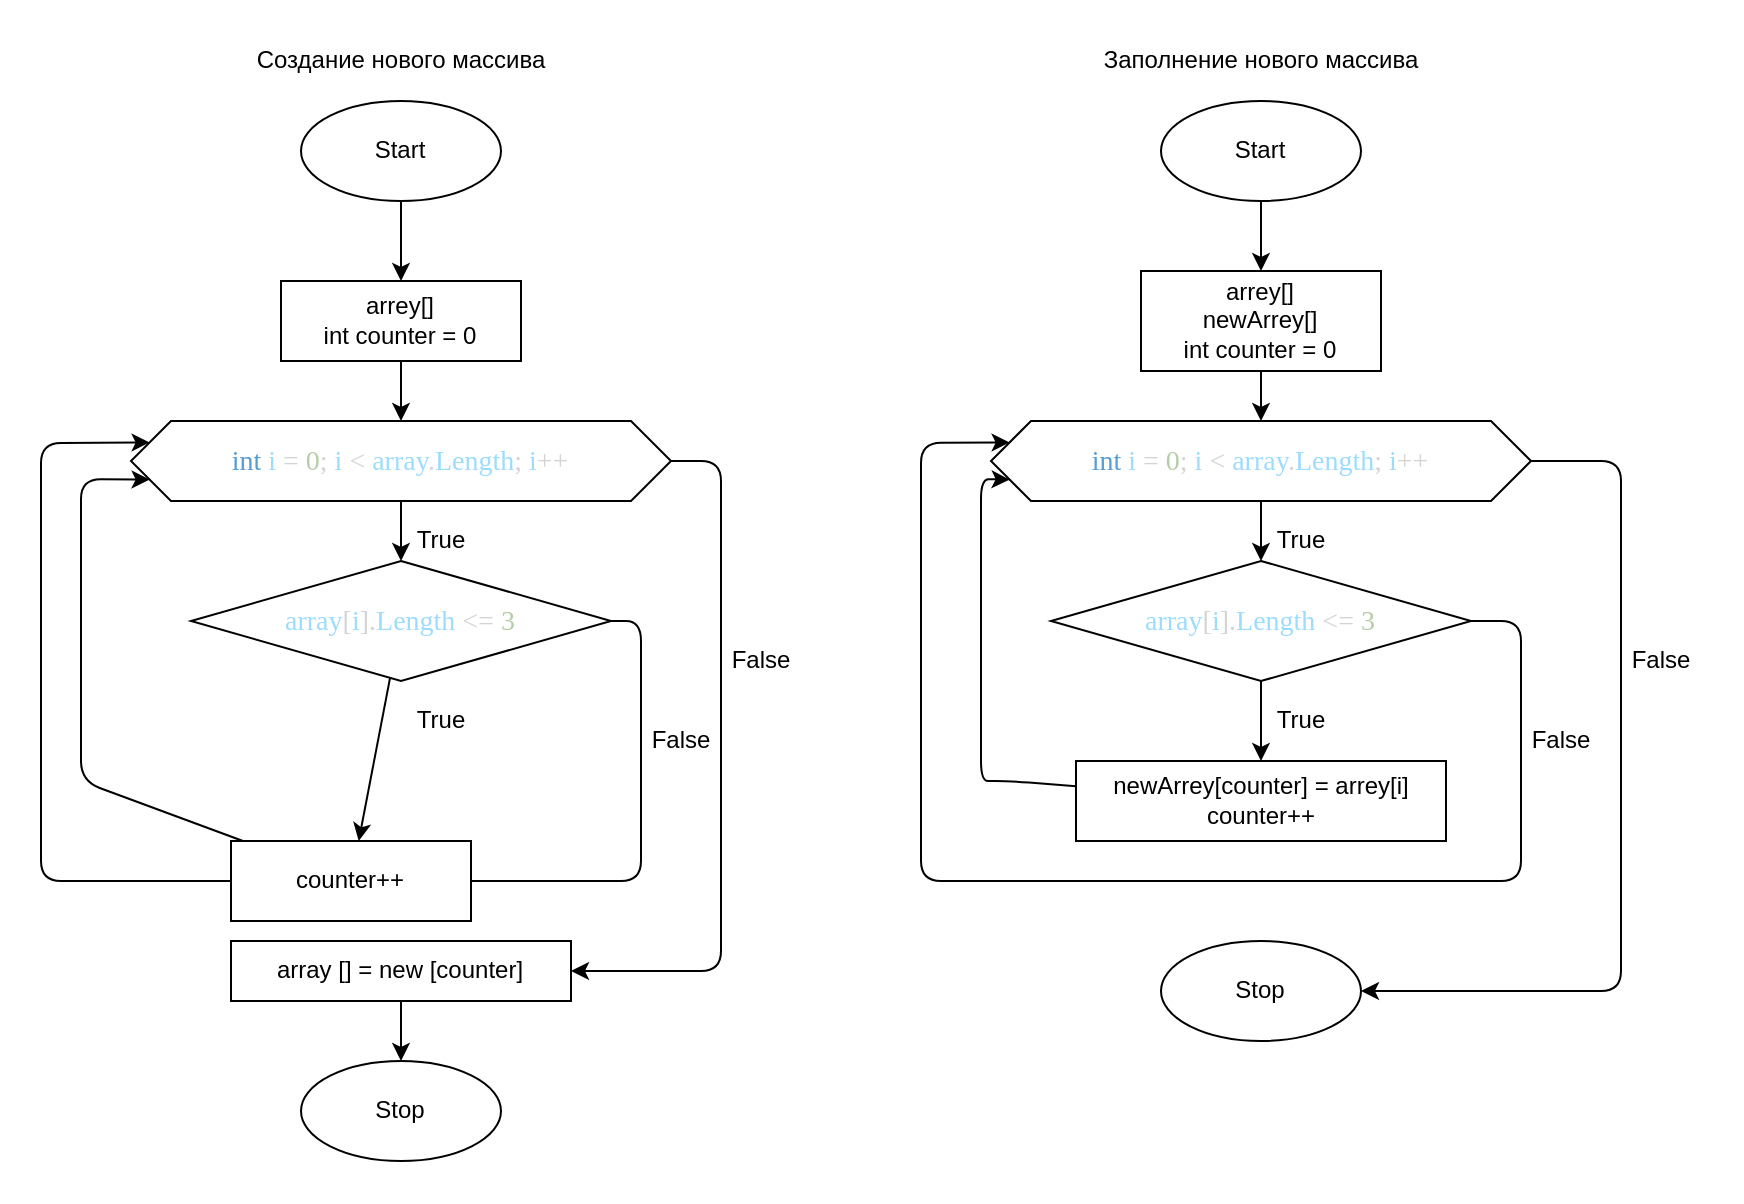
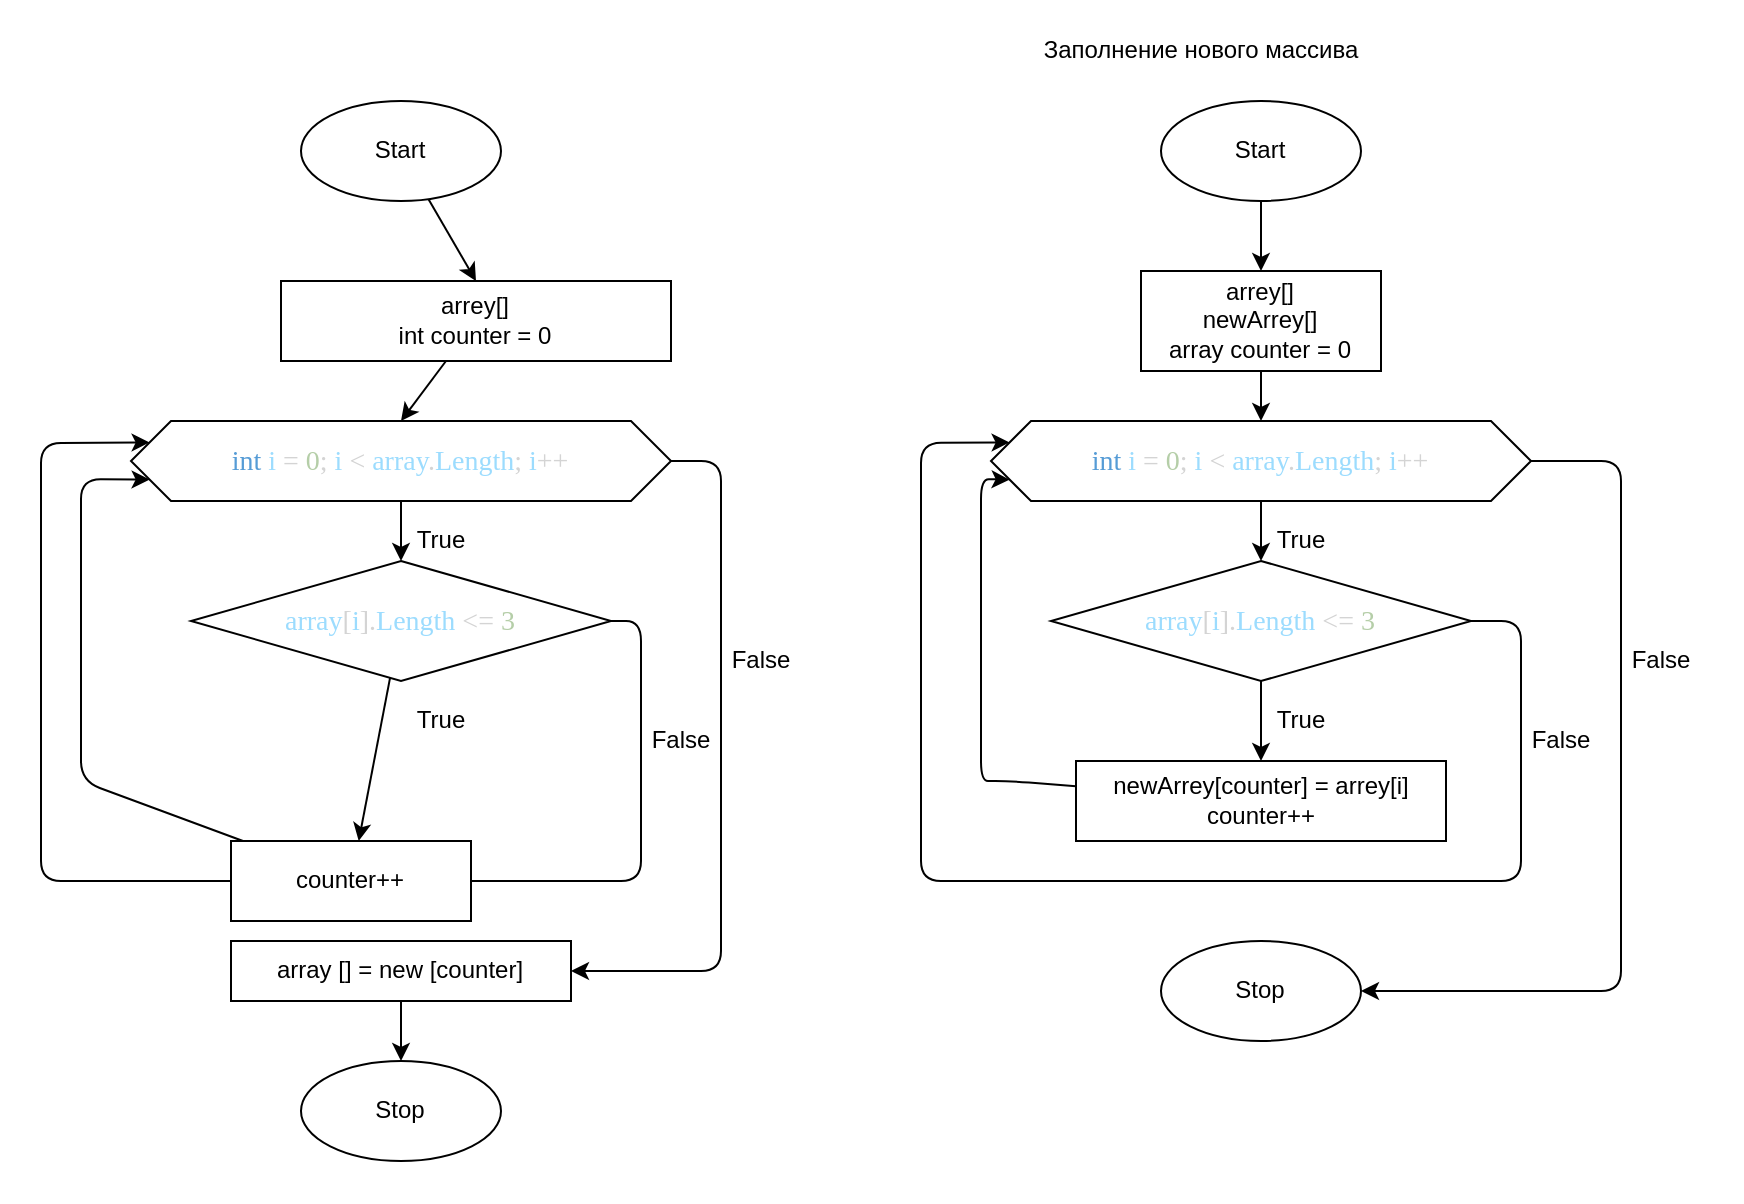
node "Создание нового массива": removed
node "Заполнение нового массива": moved (1261, 61) -> (1201, 51)
node "arrey[] int counter = 0": size 240x80 -> 390x80
node "arrey[] newArrey[] int counter = 0": label "arrey[] newArrey[] int counter = 0" -> "arrey[] newArrey[] array counter = 0"
